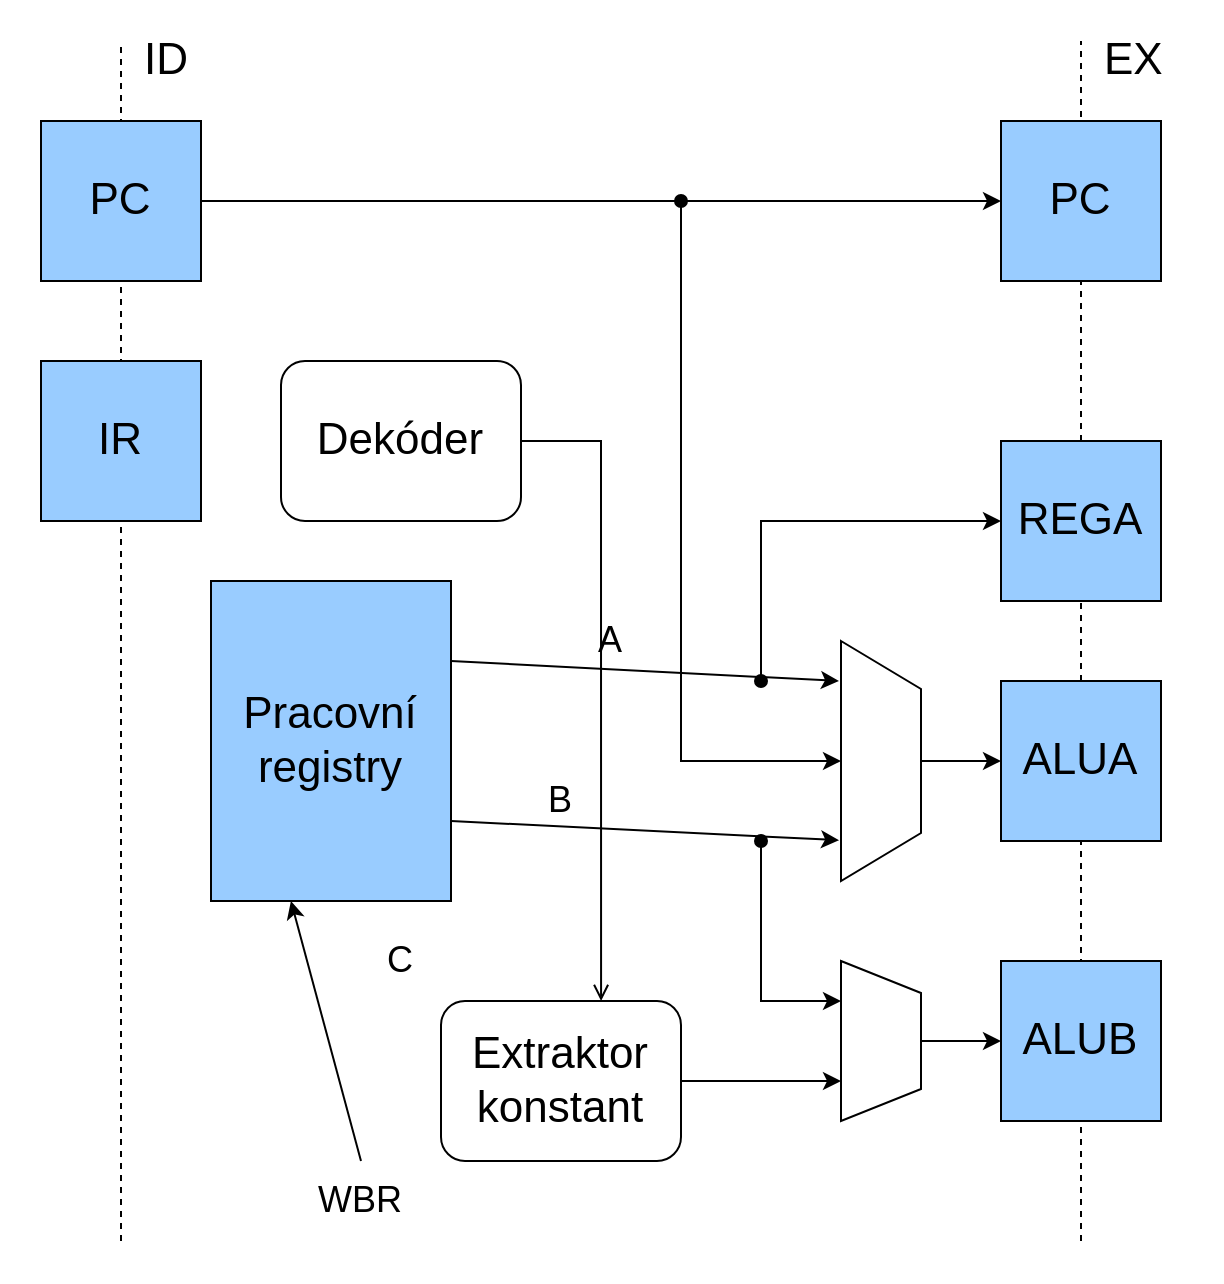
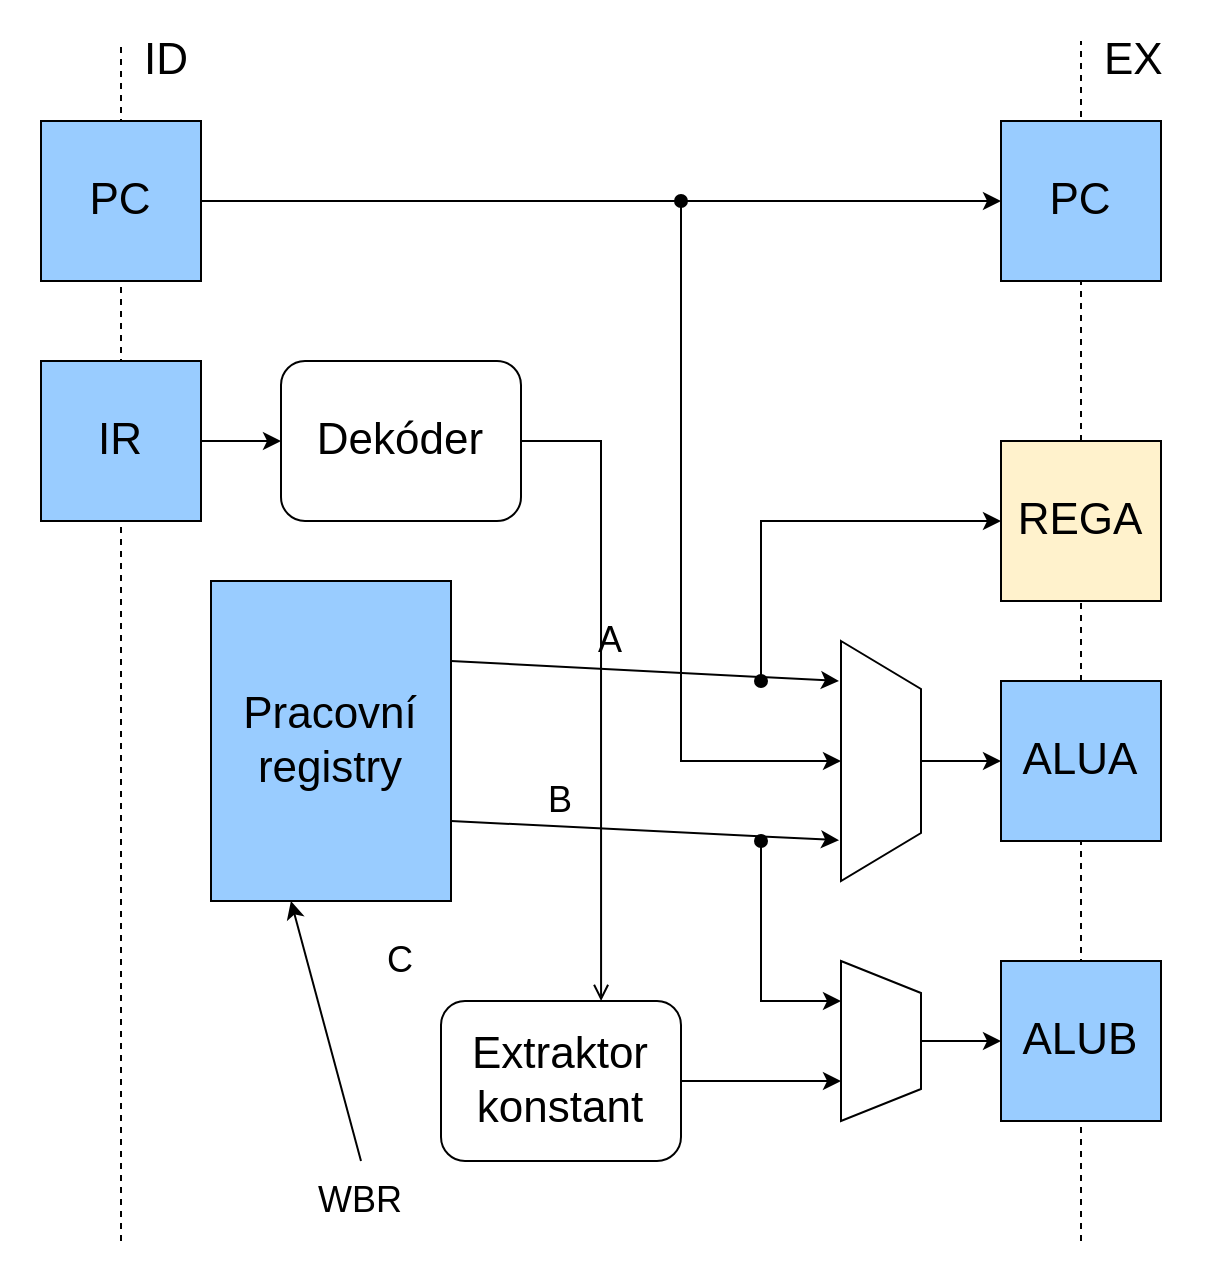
edge "IR" -> "Dekóder": added
node "REGA": fillcolor #99ccff -> #fff2cc
